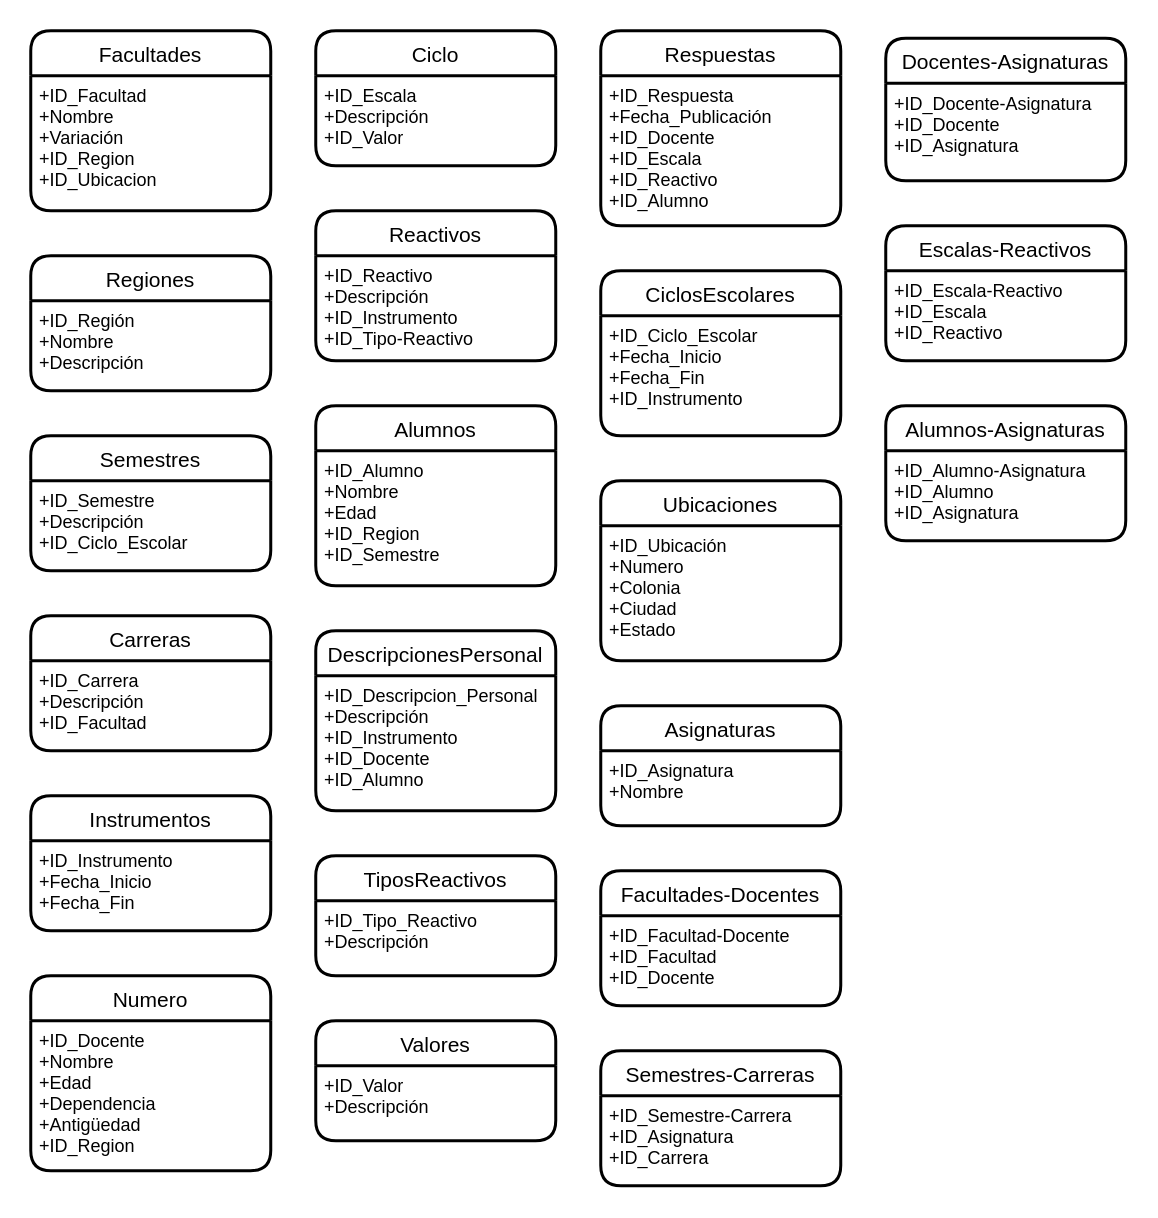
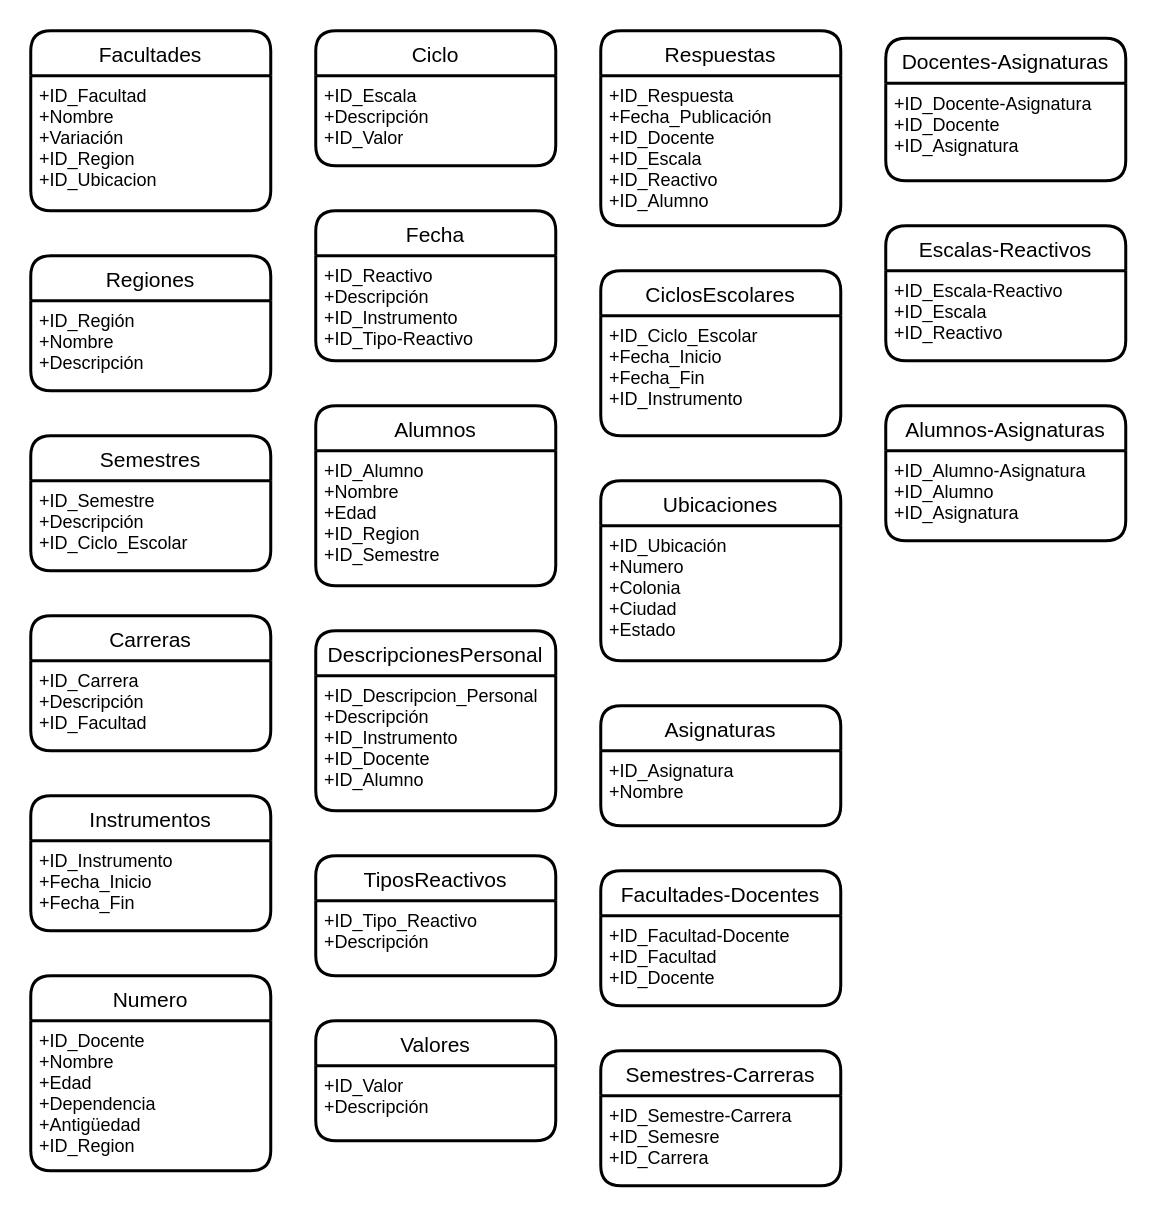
node "Reactivos": label "Reactivos" -> "Fecha"
node "+ID_Semestre-Carrera +ID_Asignatura +ID_Carrera": label "+ID_Semestre-Carrera +ID_Asignatura +ID_Carrera" -> "+ID_Semestre-Carrera +ID_Semesre +ID_Carrera"
